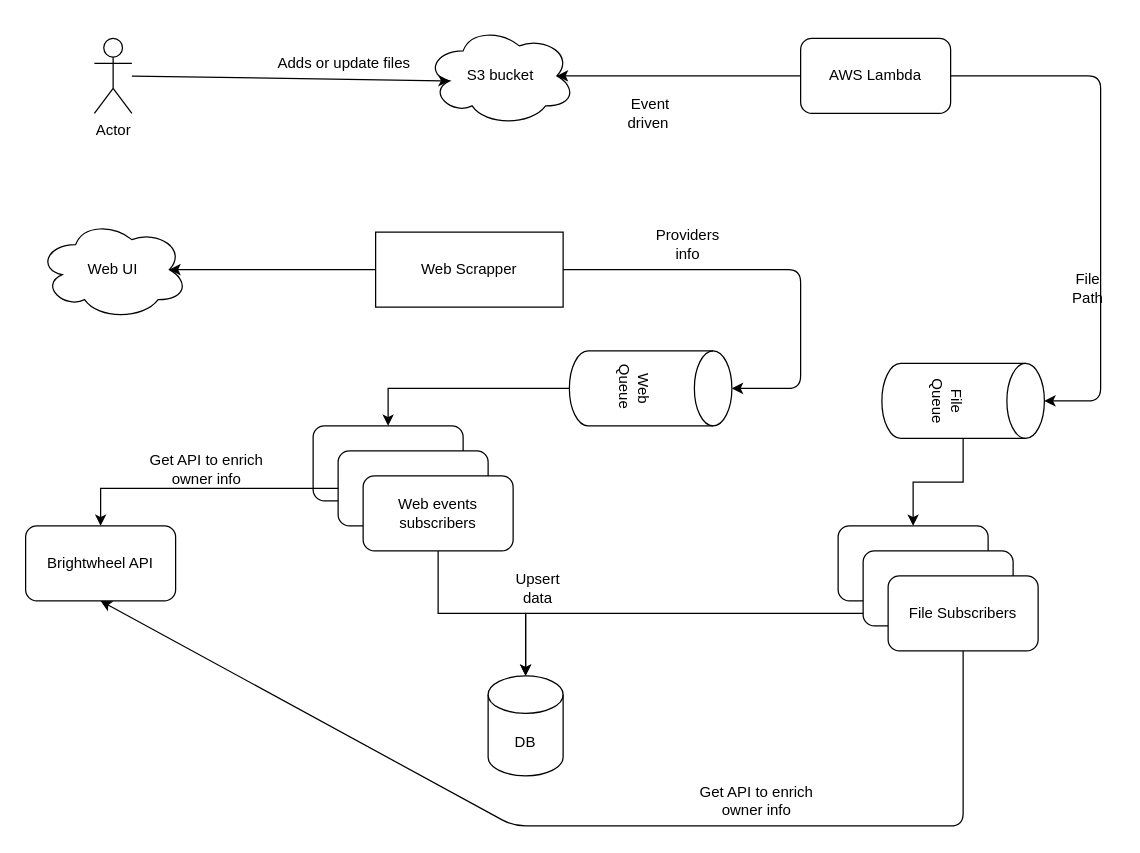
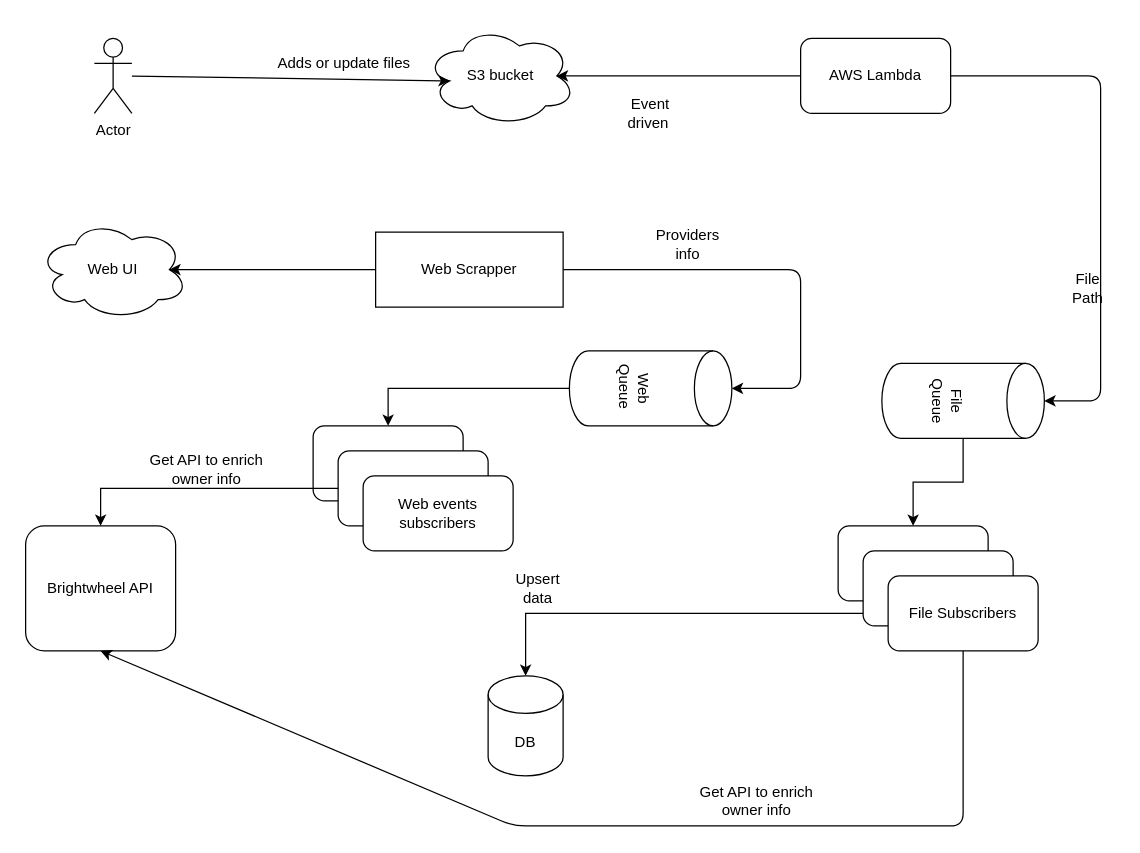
node "Brightwheel API": size 150x75 -> 150x125
edge "Web events subscribers" -> "DB": removed
